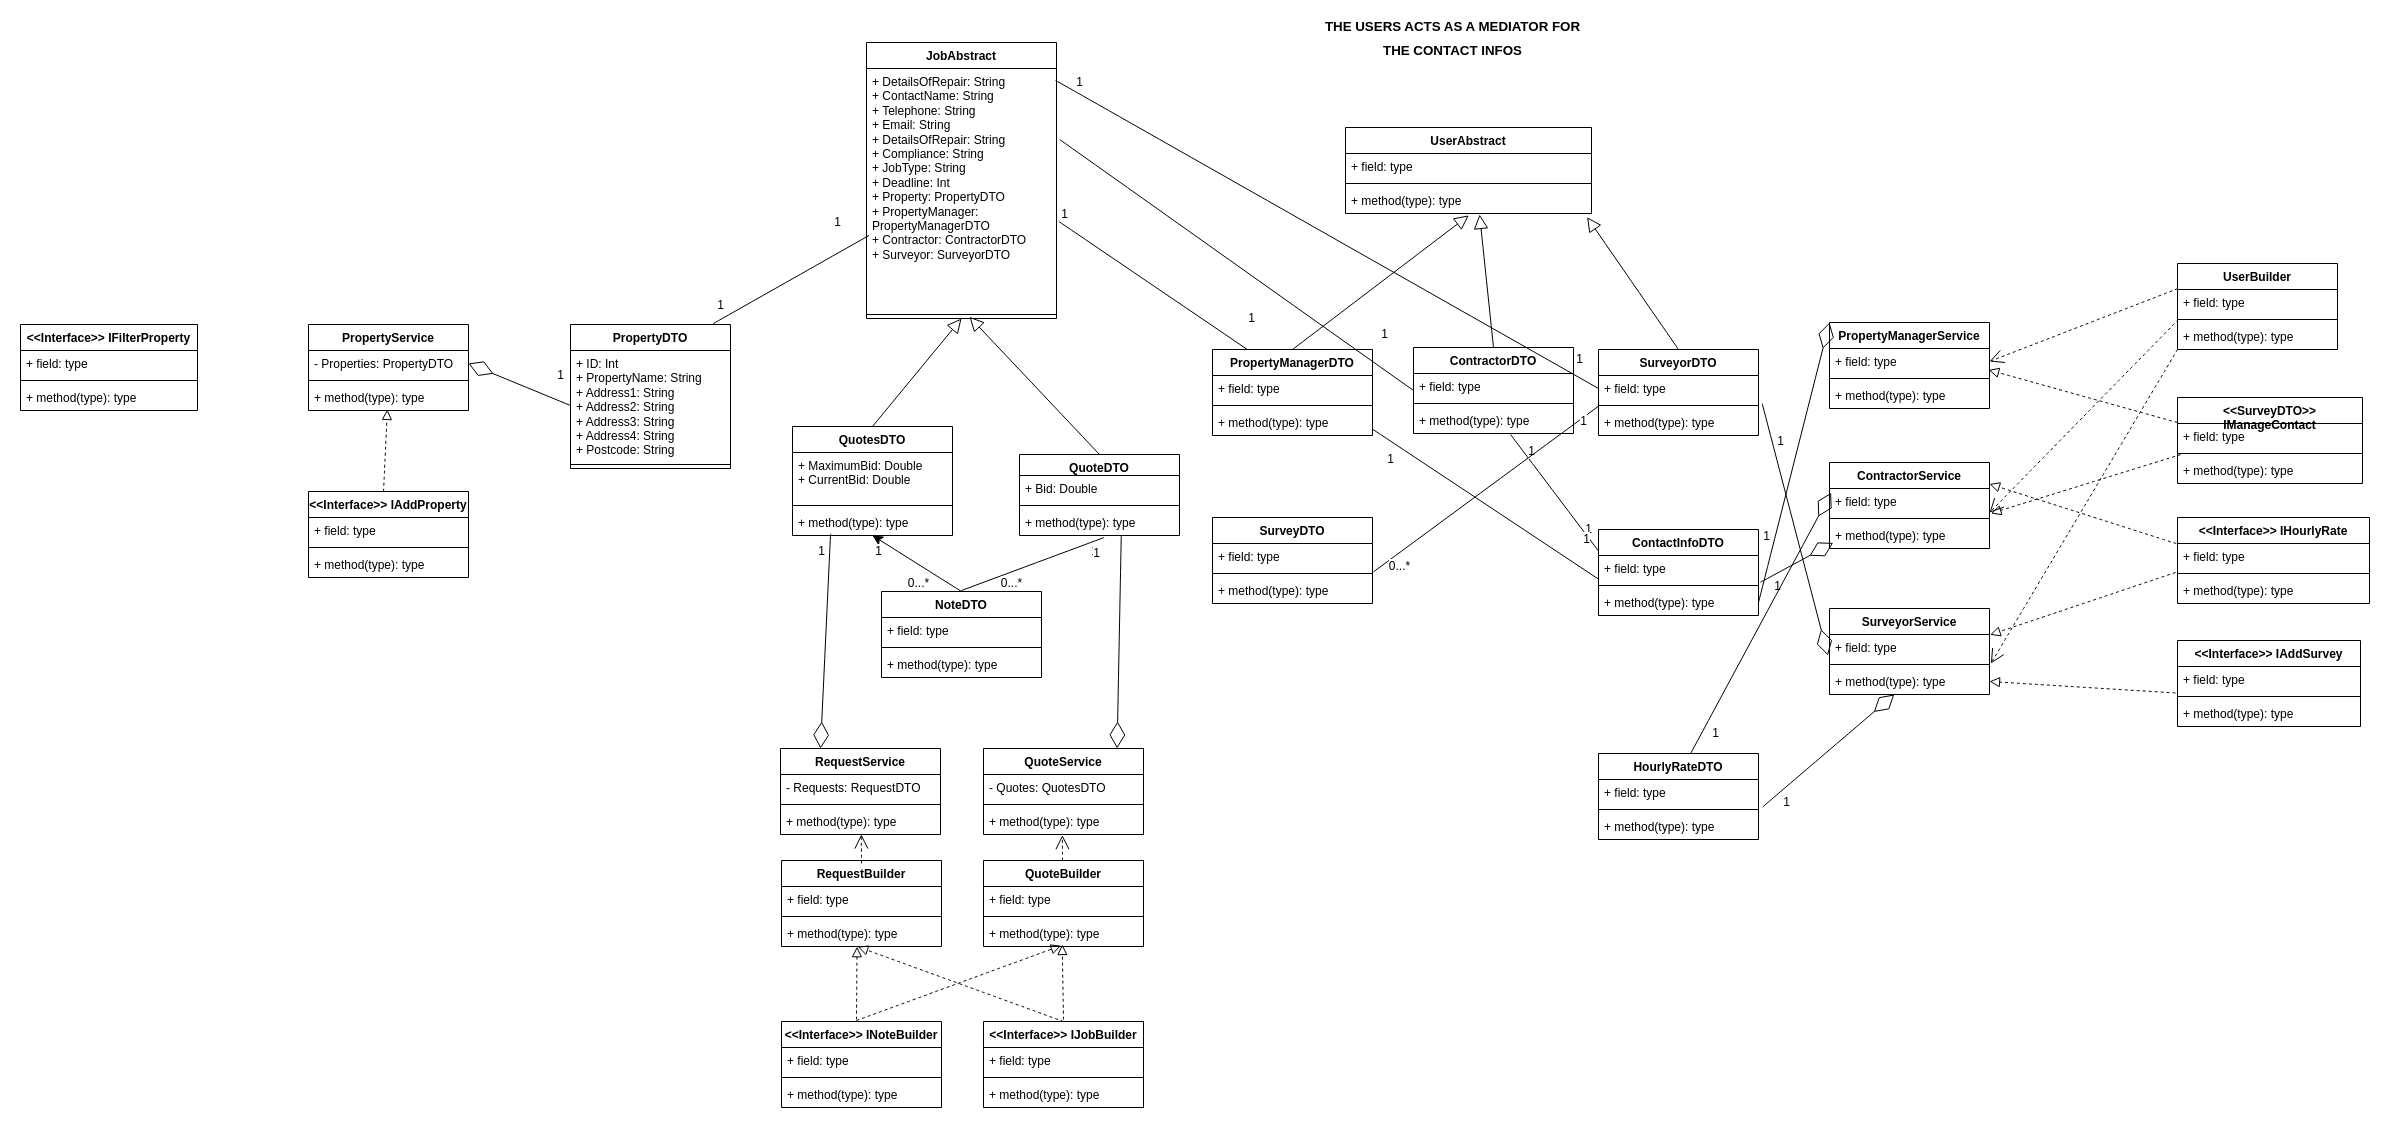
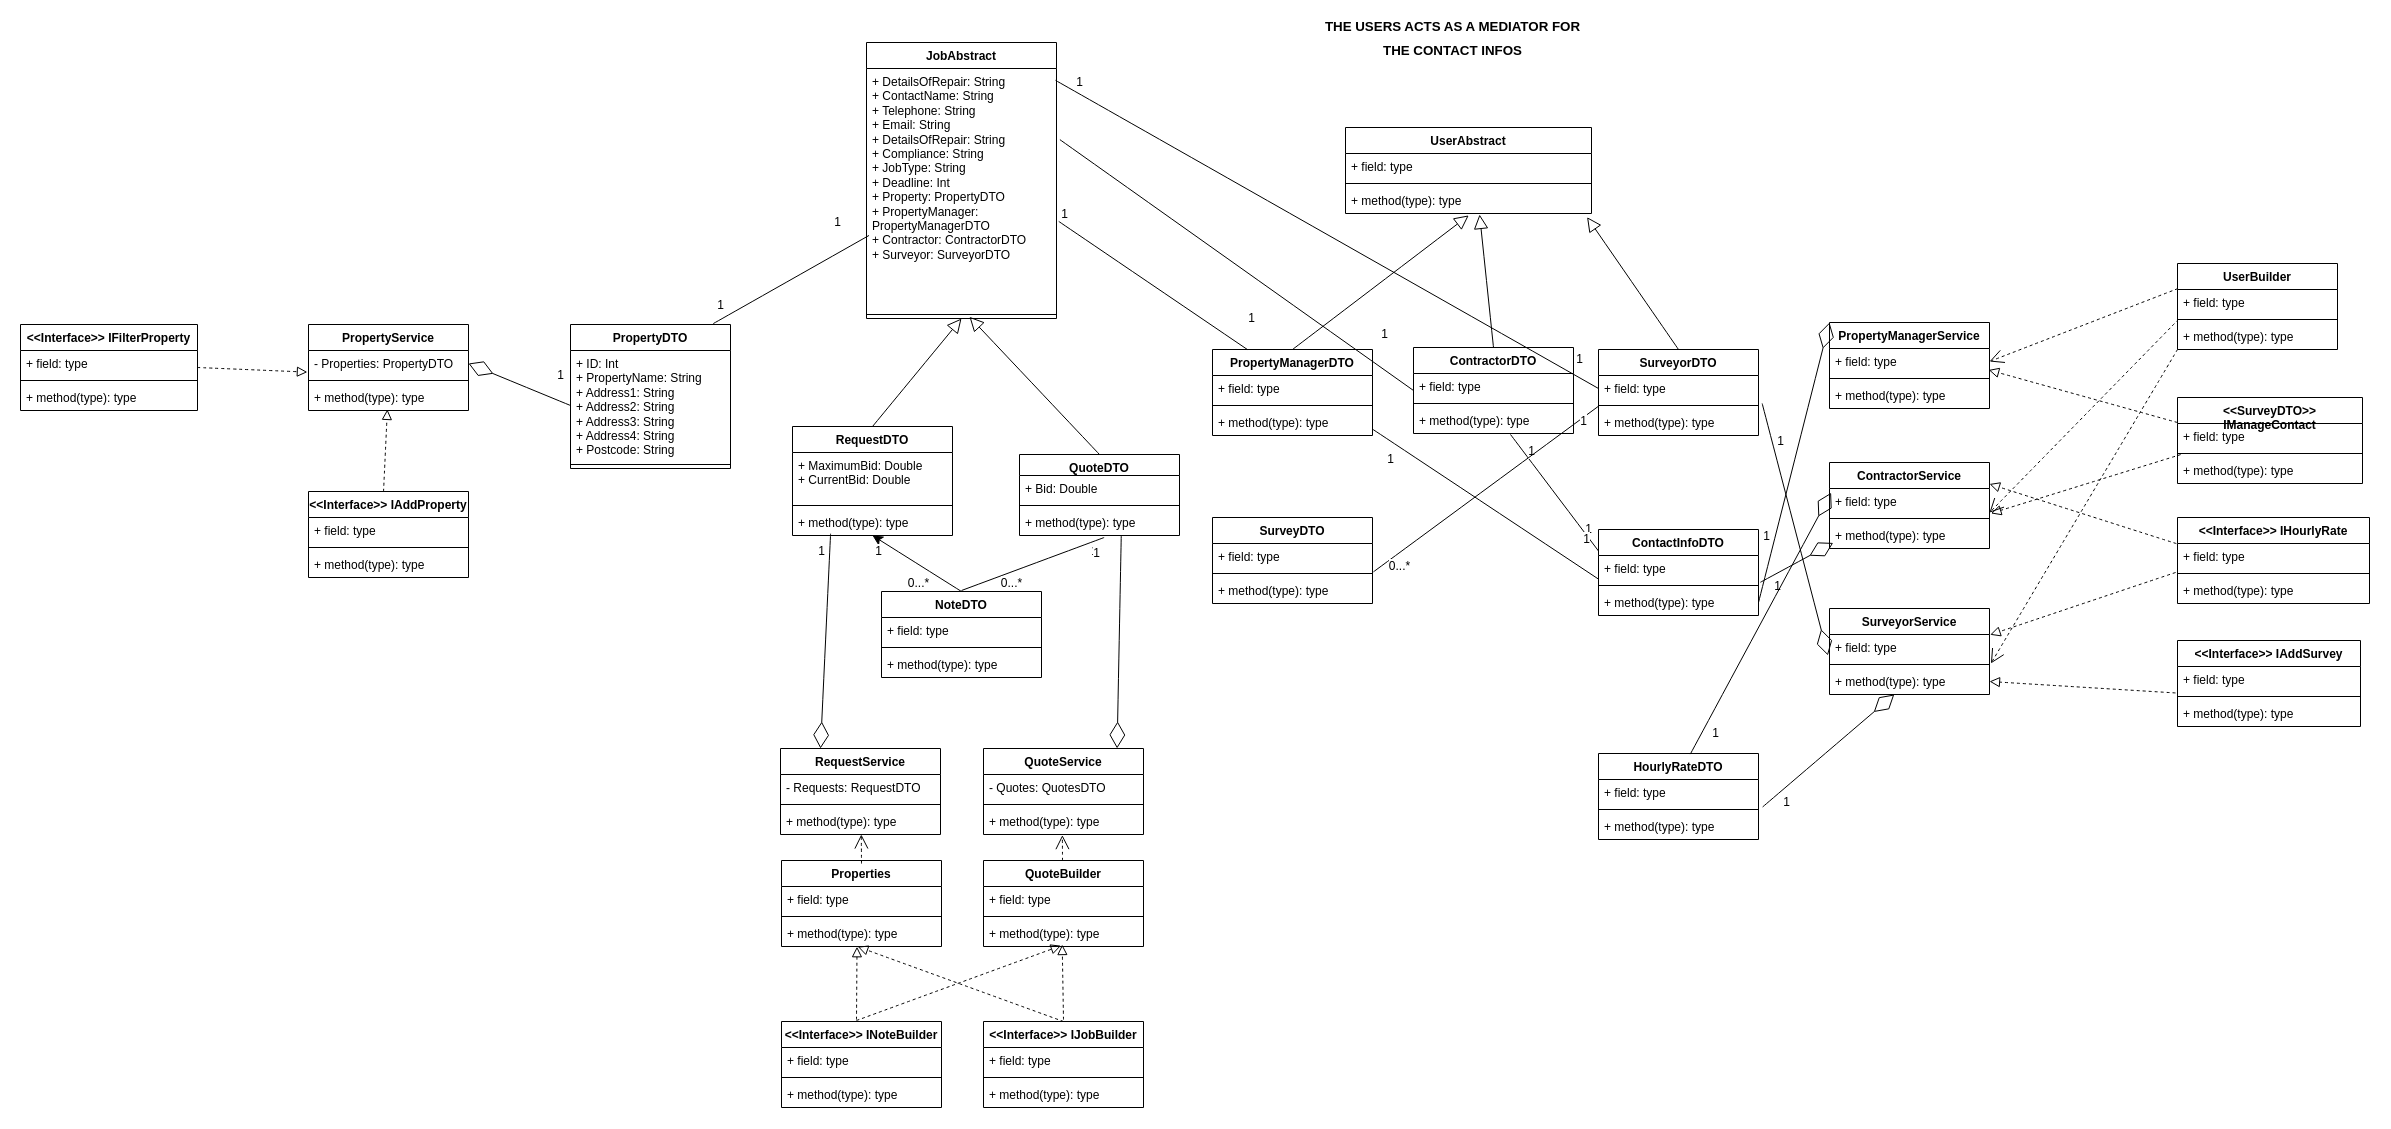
edge "<<Interface>> IFilterProperty" -> "- Properties: PropertyDTO": added
node "QuotesDTO": label "QuotesDTO" -> "RequestDTO"
node "RequestBuilder": label "RequestBuilder" -> "Properties"
